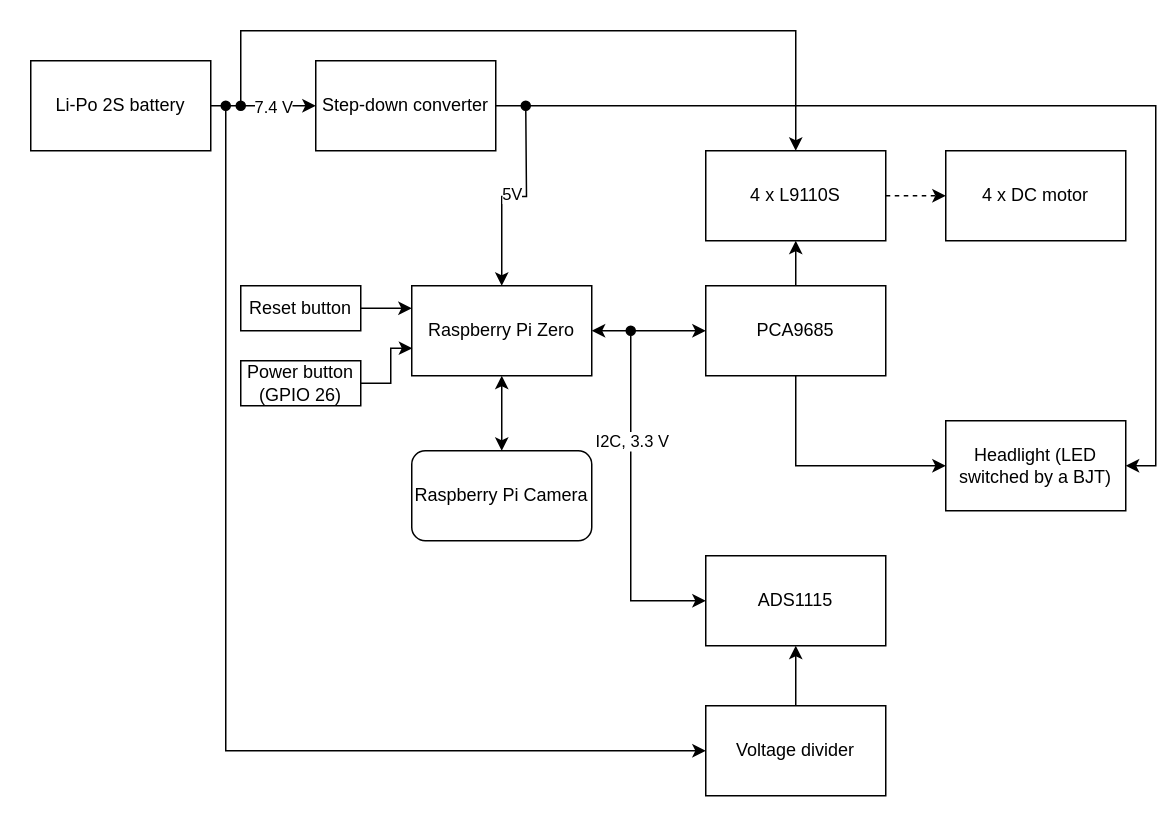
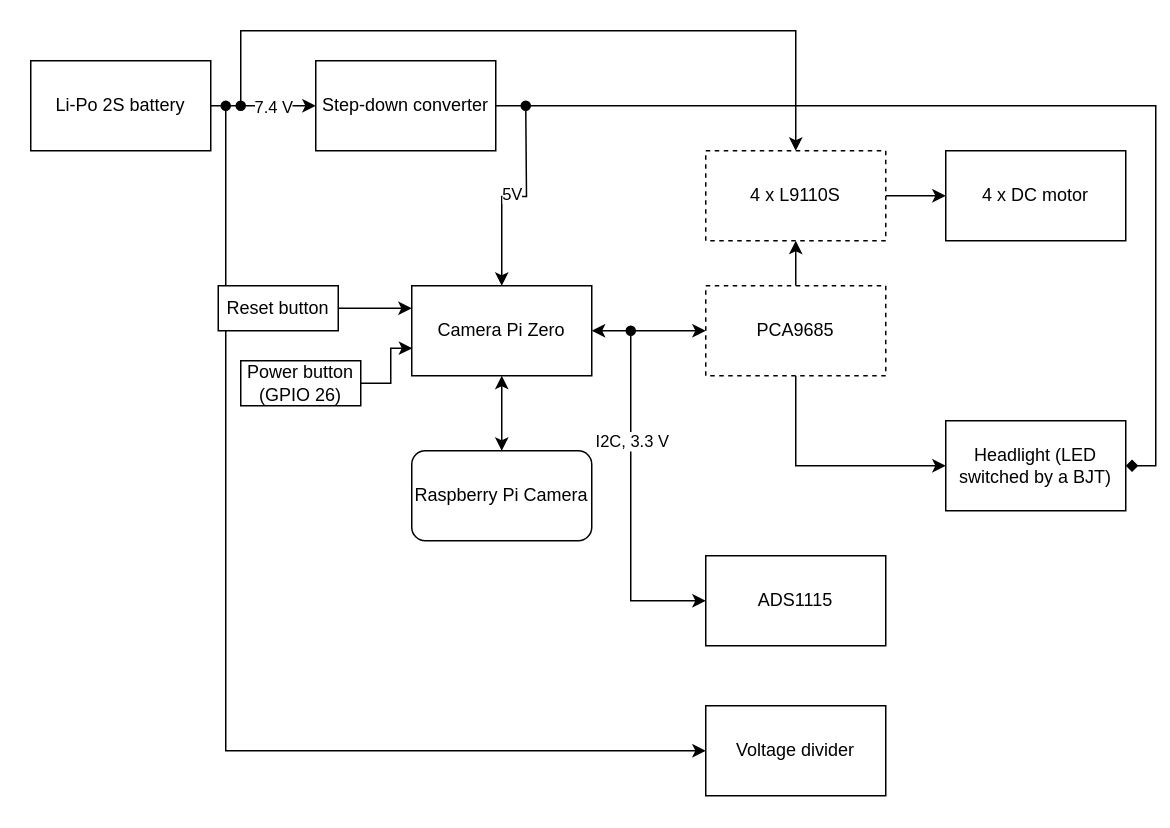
node "4 x L9110S": style solid -> dashed
edge "4 x L9110S" -> "4 x DC motor": style dashed -> solid
node "Reset button": moved (301, 308) -> (278, 308)
node "Raspberry Pi Zero": label "Raspberry Pi Zero" -> "Camera Pi Zero"
node "PCA9685": style solid -> dashed
edge "Step-down converter" -> "Headlight (LED switched by a BJT)": arrowhead classic -> diamond
edge "Voltage divider" -> "ADS1115": removed
